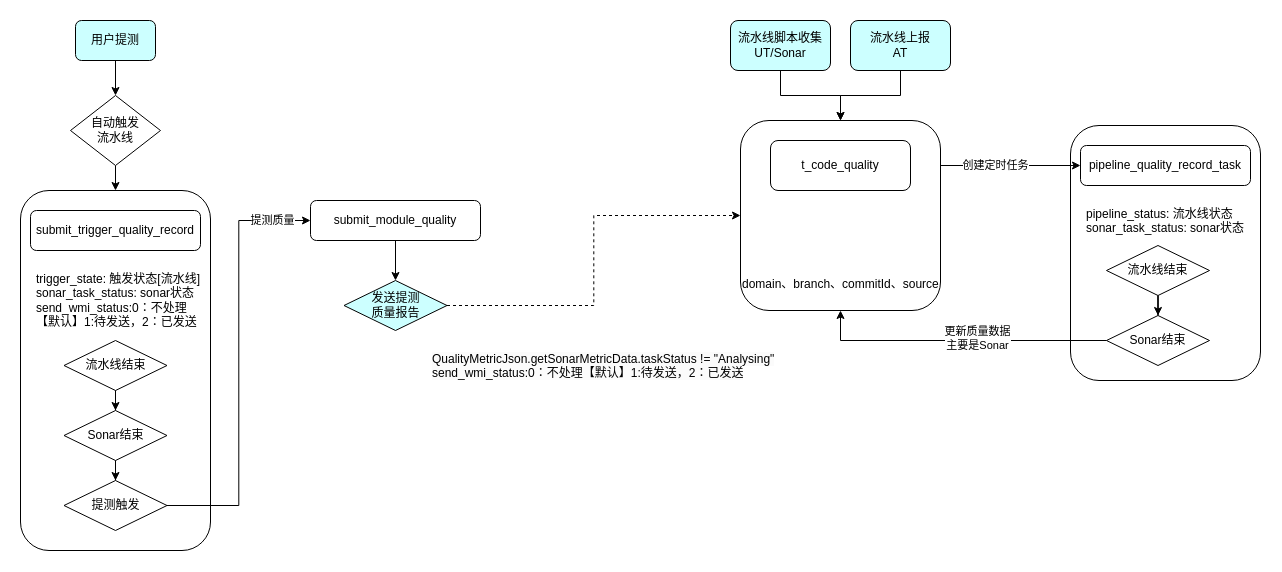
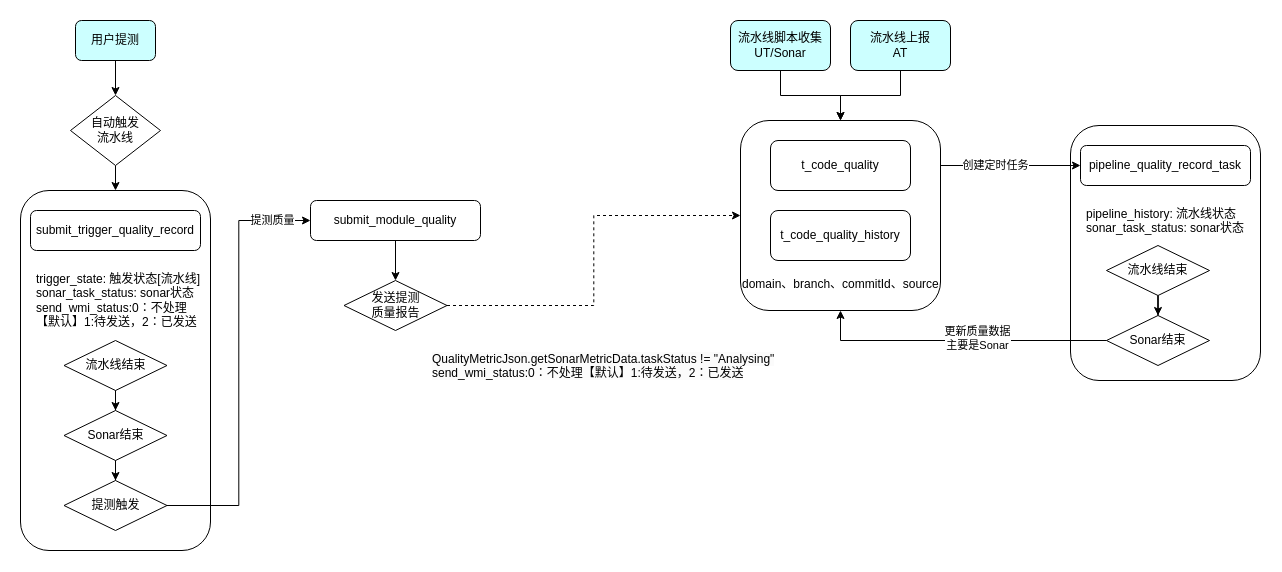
node "pipeline_status: 流水线状态 sonar_task_status: sonar状态": label "pipeline_status: 流水线状态 sonar_task_status: sonar状态" -> "pipeline_history: 流水线状态 sonar_task_status: sonar状态"
node "t_code_quality_history": added
node "发送提测 质量报告": fillcolor #ccffff -> #ffffff
